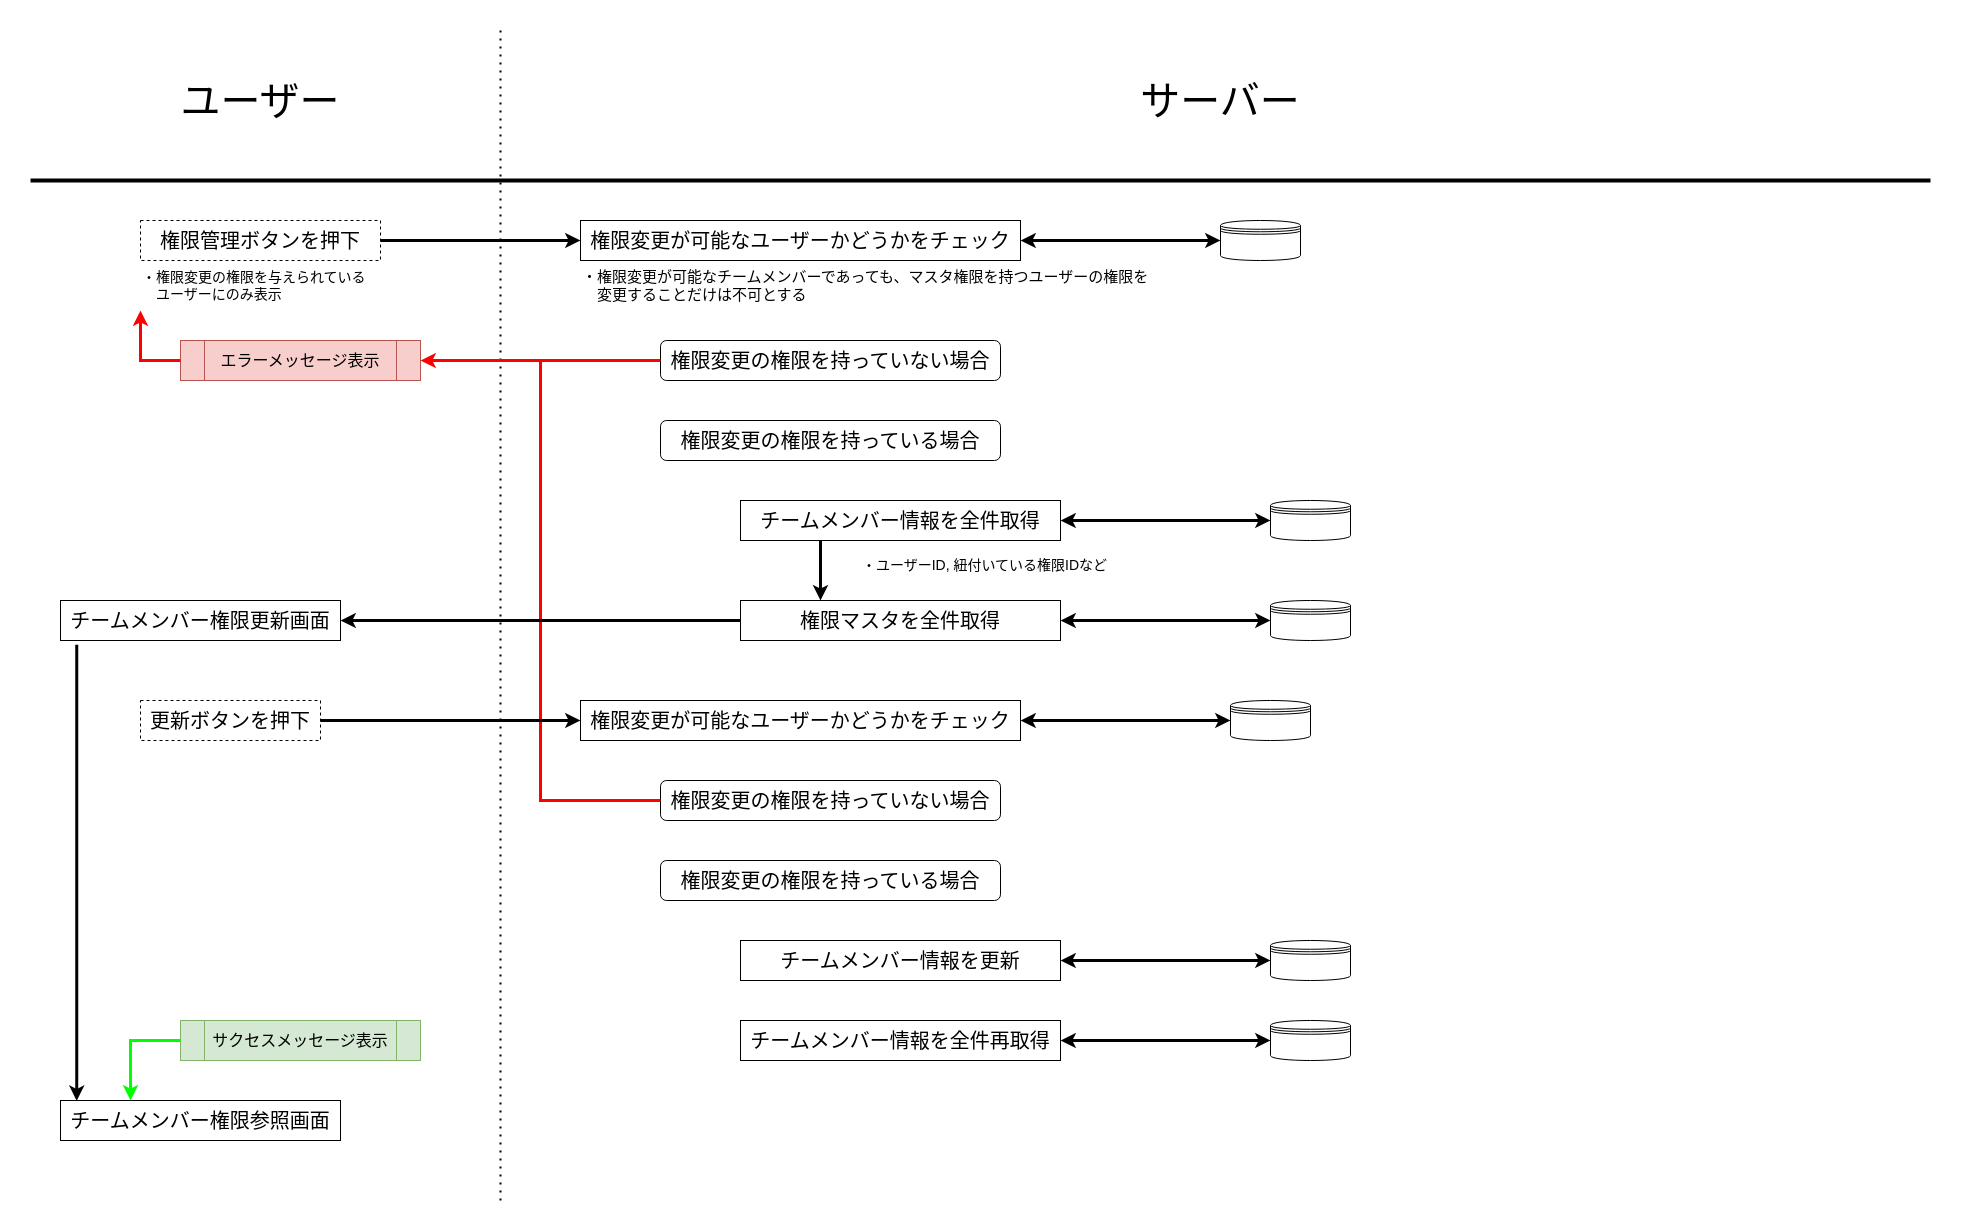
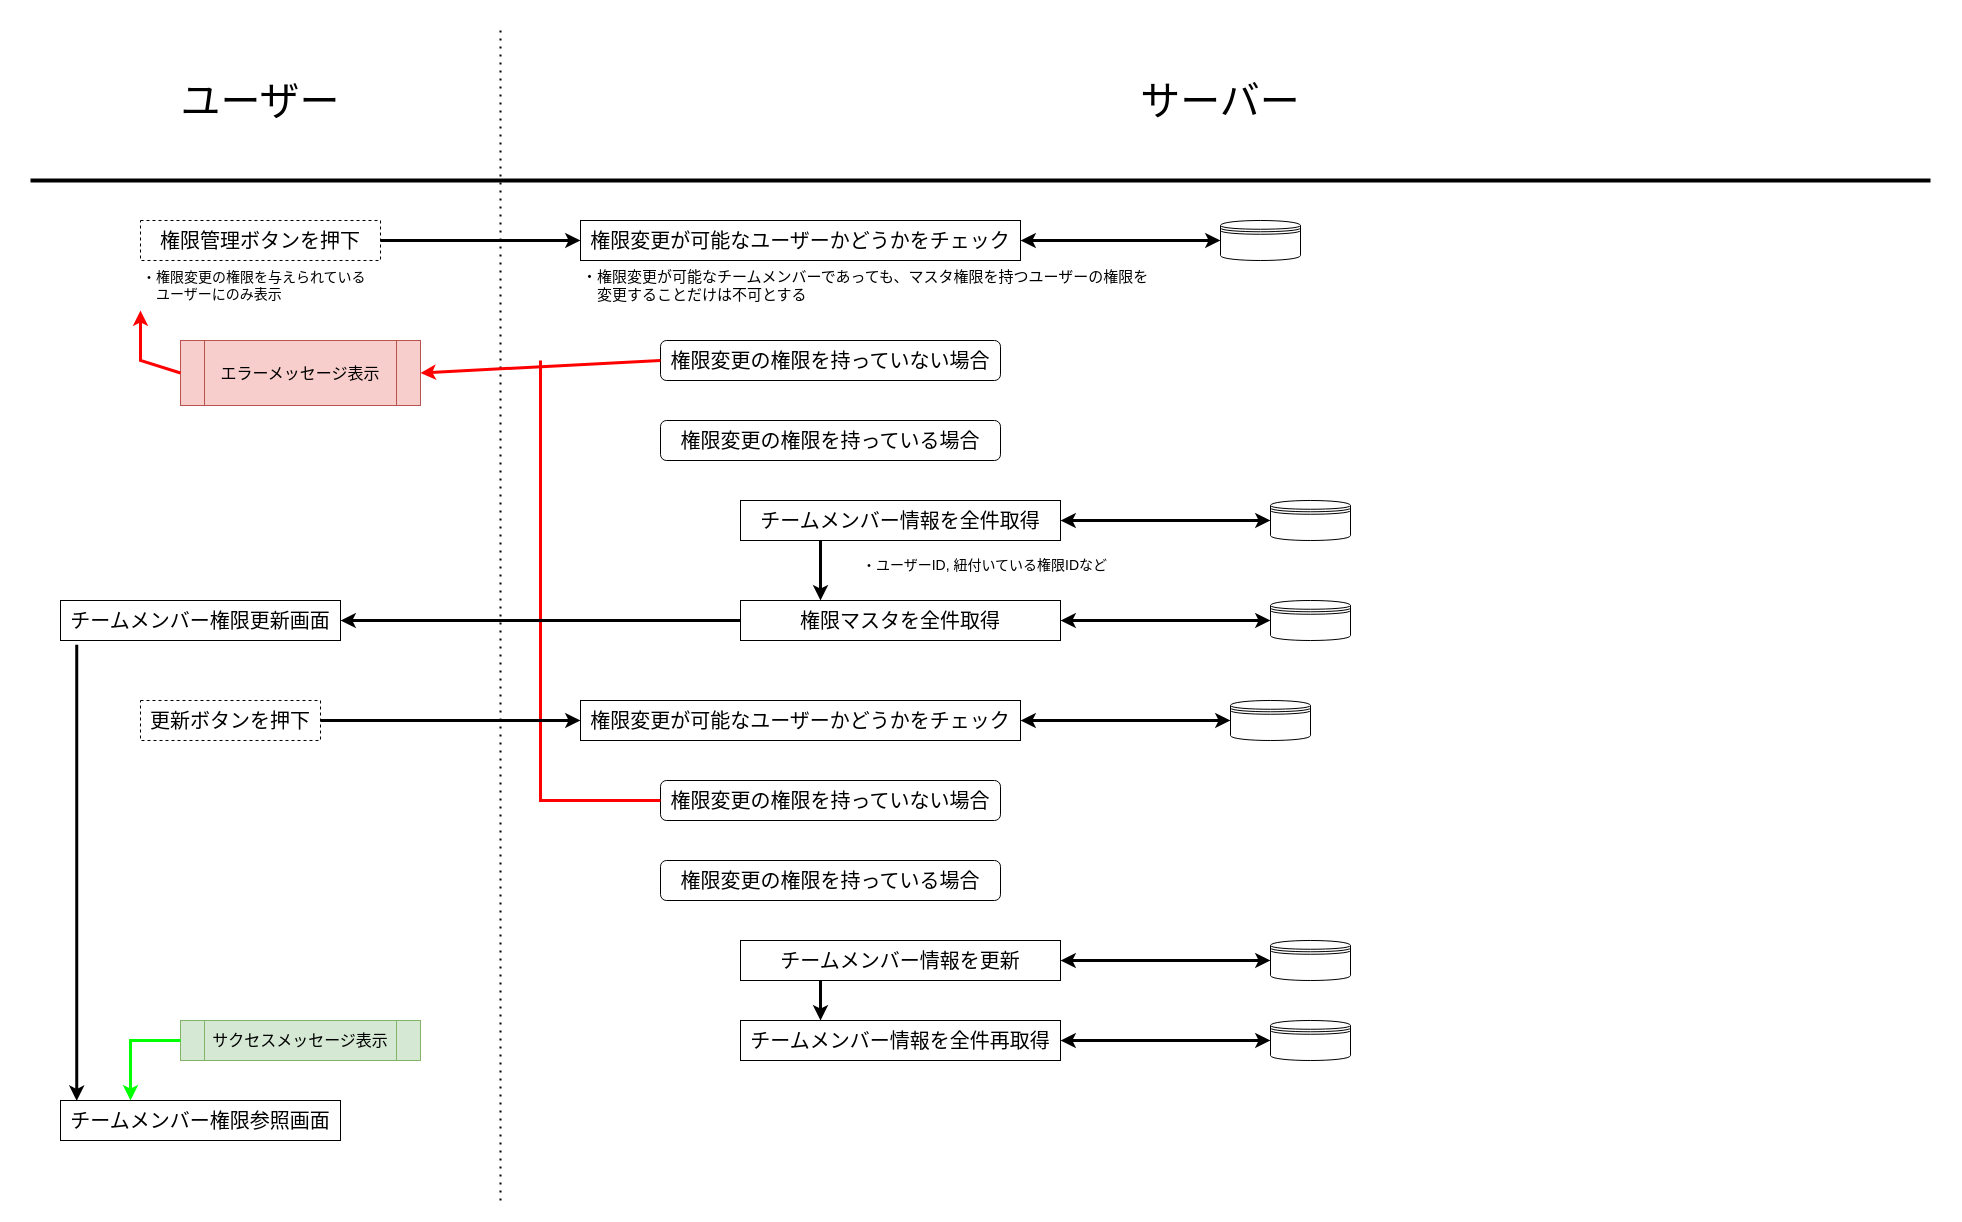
node "エラーメッセージ表示": size 240x40 -> 240x65
edge "チームメンバー情報を更新" -> "チームメンバー情報を全件再取得": added
